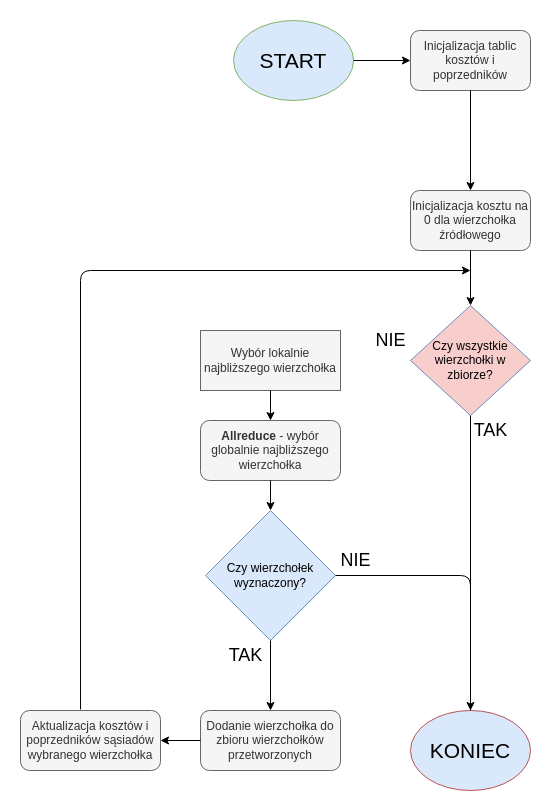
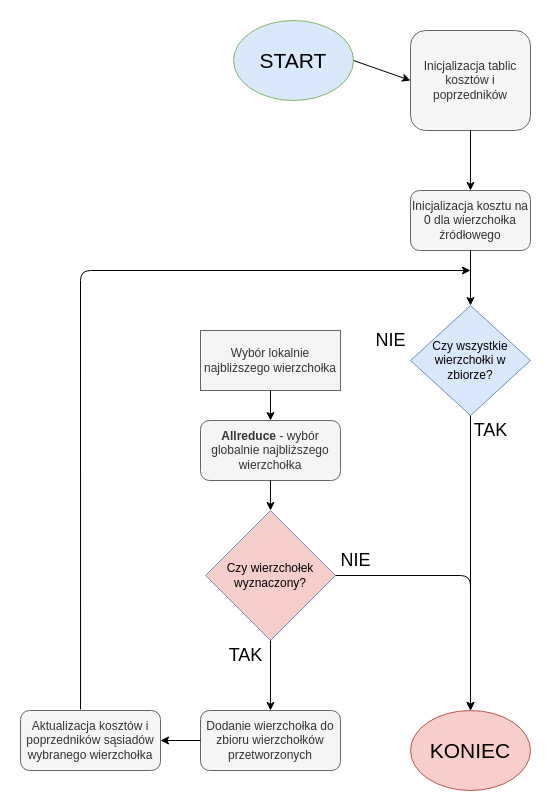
node "Inicjalizacja tablic kosztów i poprzedników": size 120x60 -> 120x100
node "Czy wszystkie wierzchołki w zbiorze?": fillcolor #f8cecc -> #dae8fc
node "Czy wierzchołek wyznaczony?": fillcolor #dae8fc -> #f8cecc
edge "Czy wierzchołek wyznaczony?" -- "KONIEC": arrowhead none -> classic
node "KONIEC": fillcolor #dae8fc -> #f8cecc
